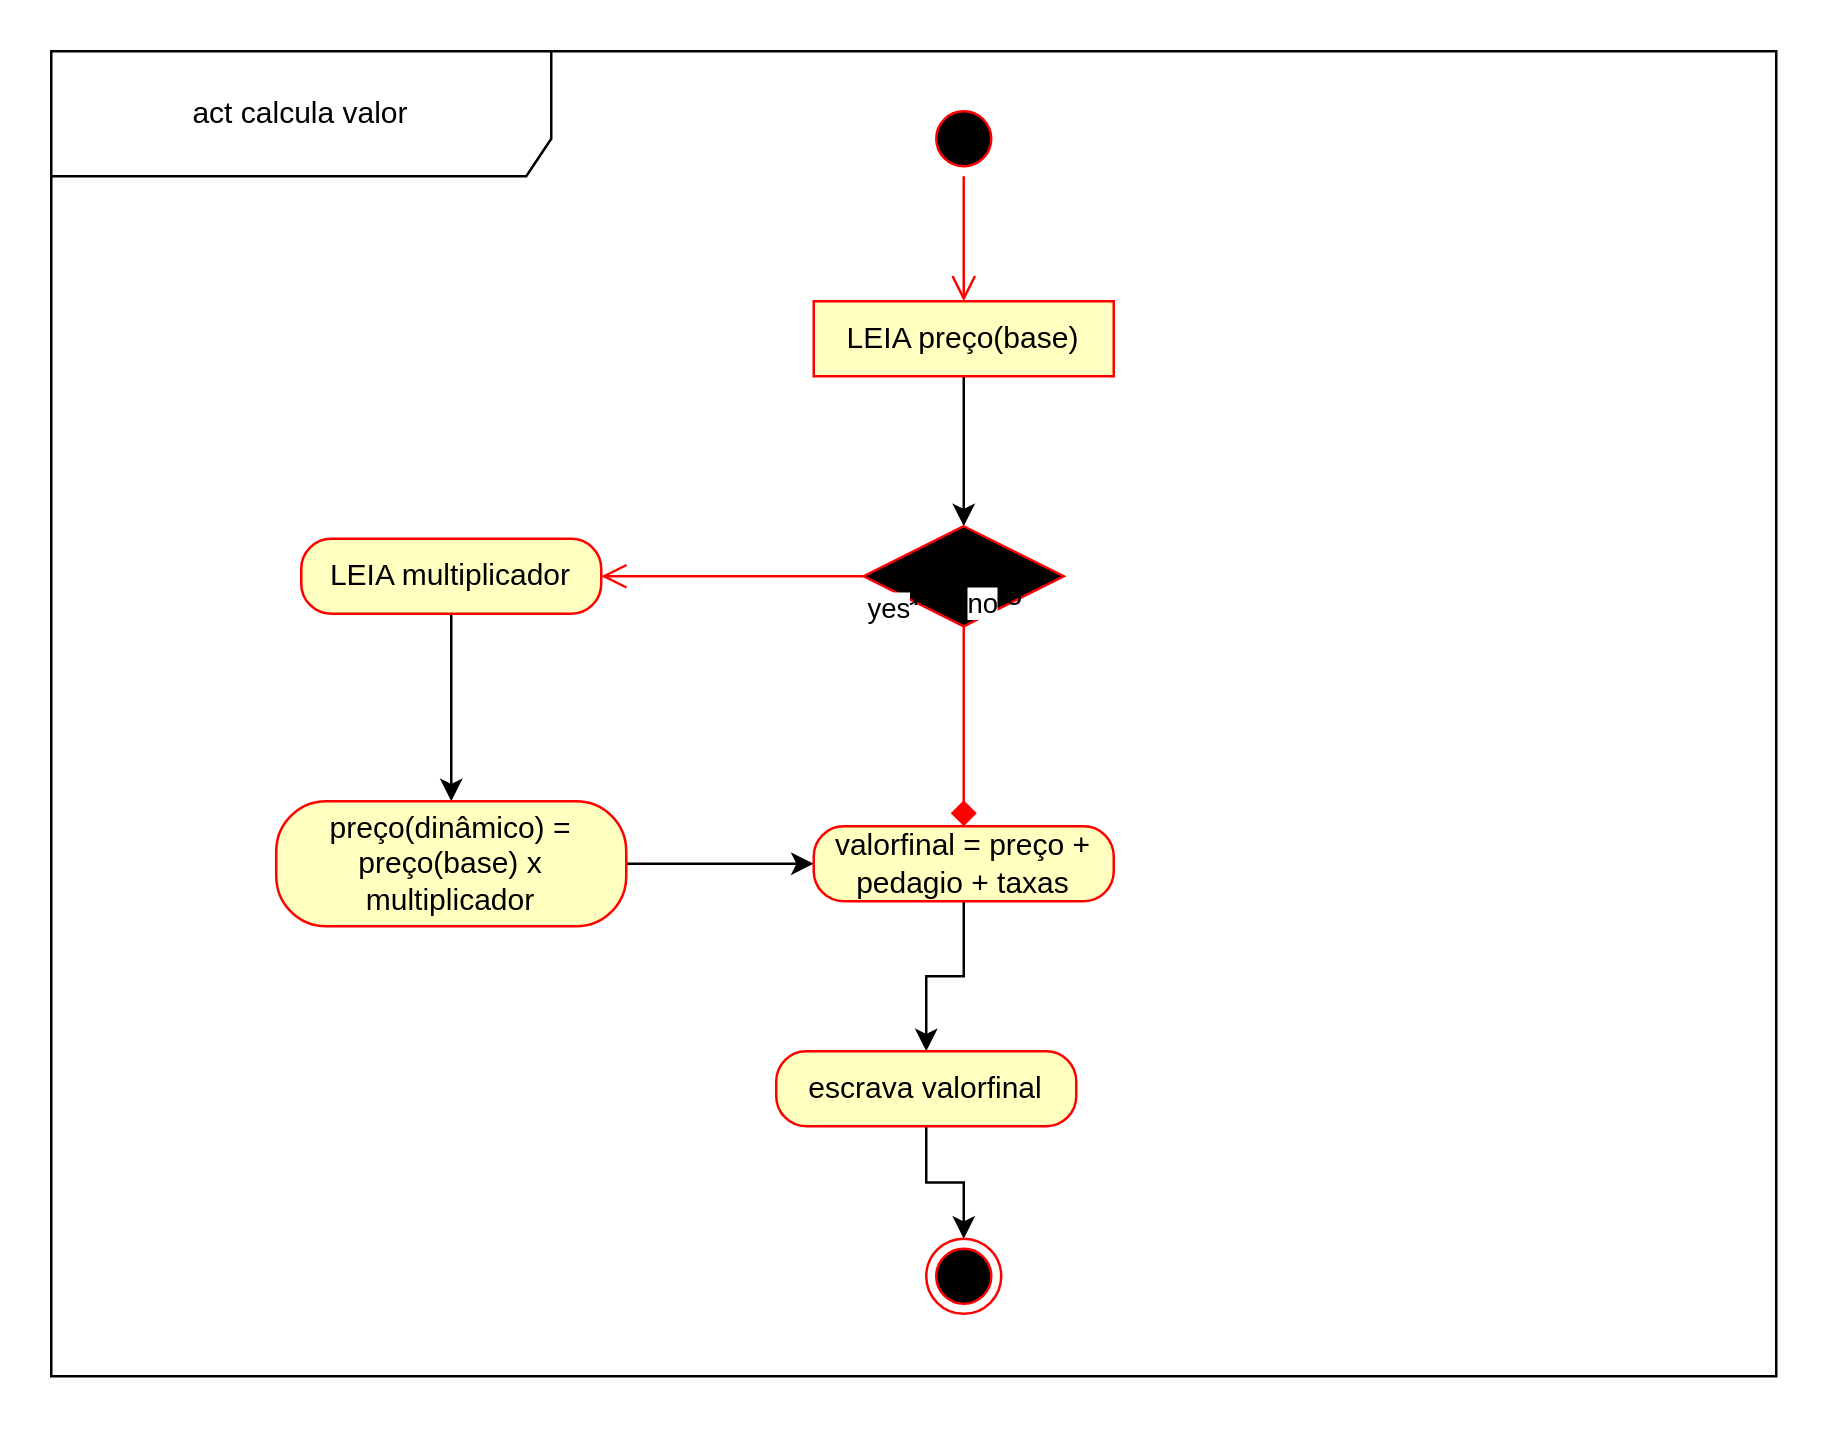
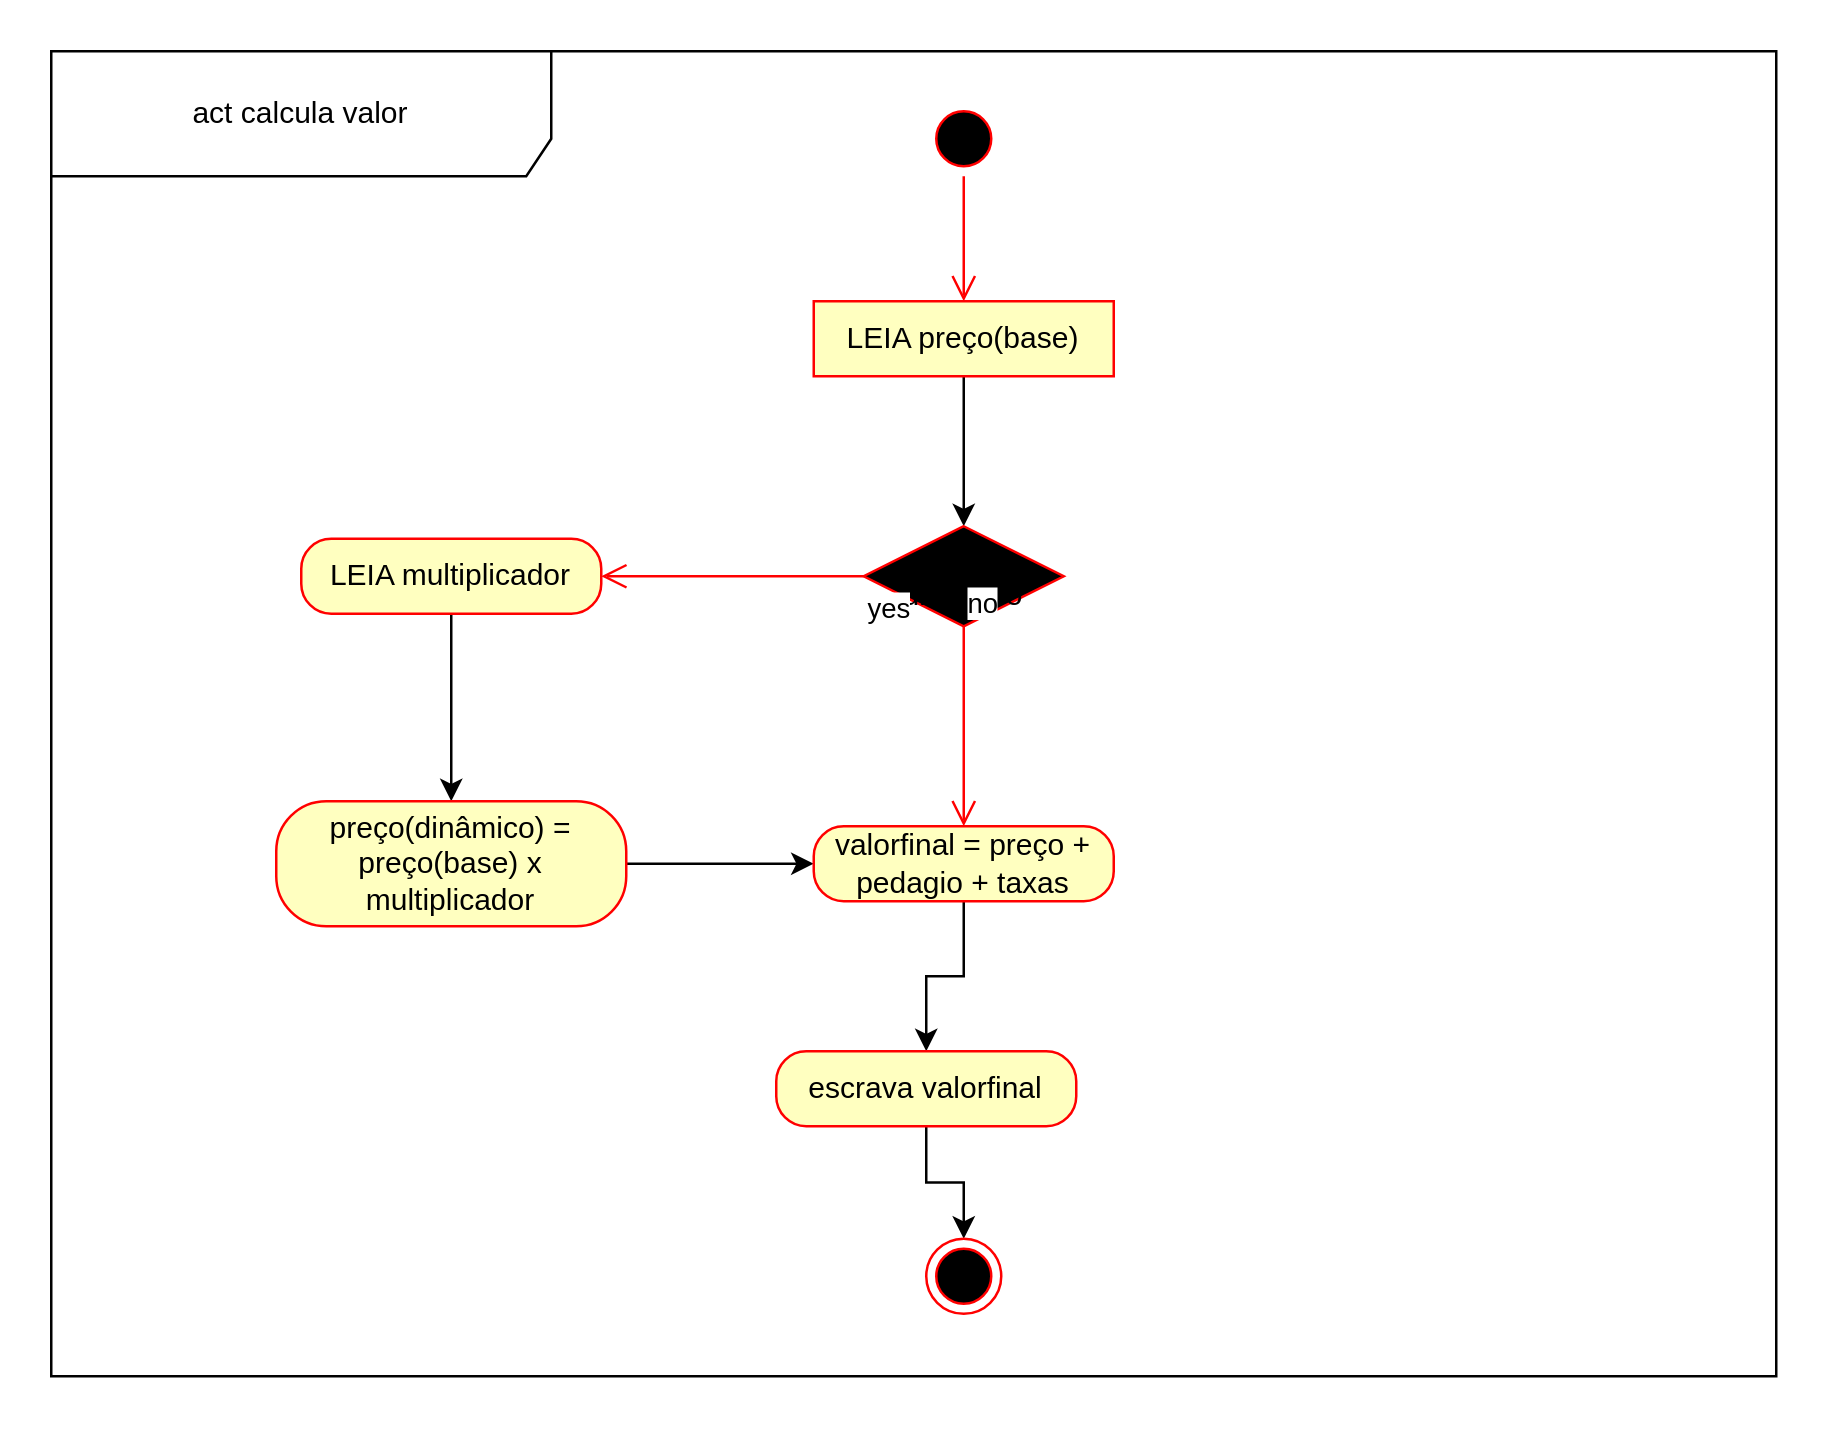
edge "Preço dinâmico" -> "valorfinal = preço + pedagio + taxas": arrowhead diamond -> open
